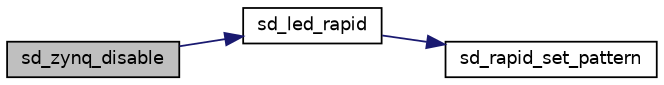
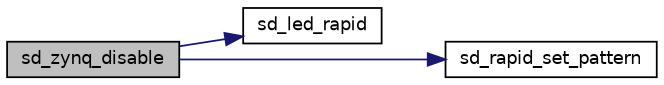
edge "sd_led_rapid" -> "sd_rapid_set_pattern": now "sd_zynq_disable" -> "sd_rapid_set_pattern"
